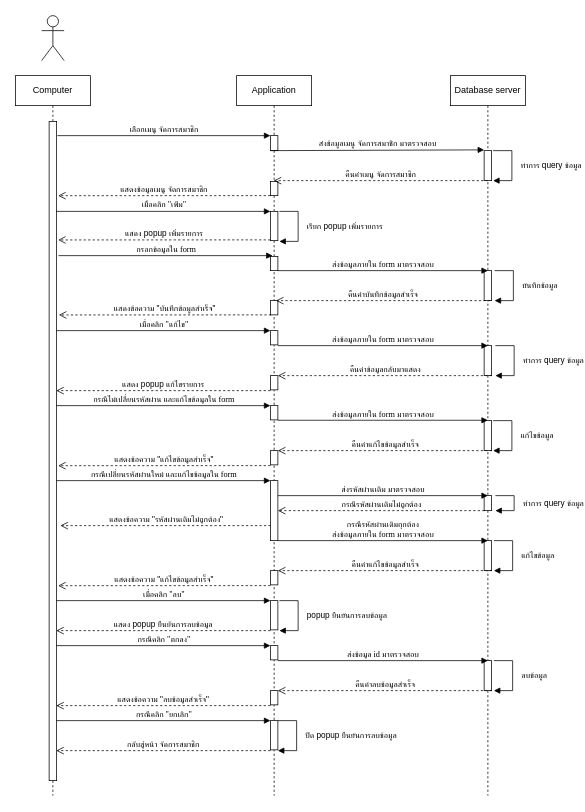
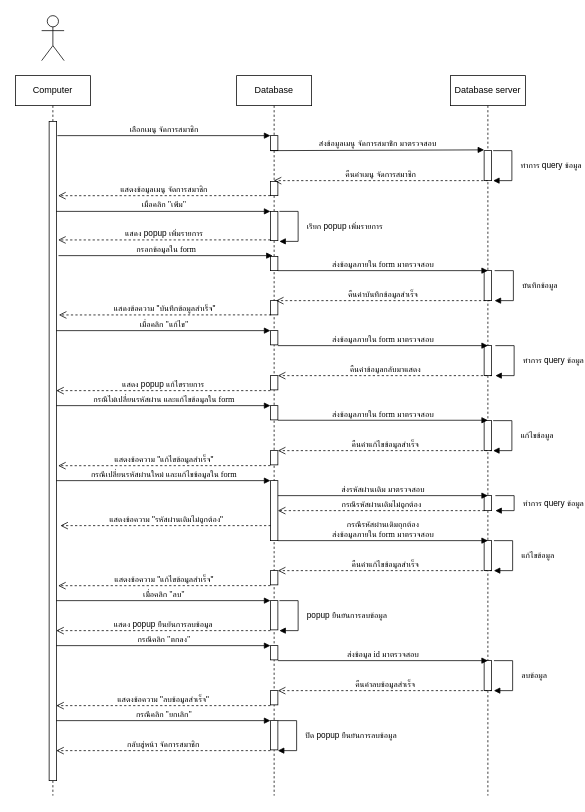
node "Application": label "Application" -> "Database"
